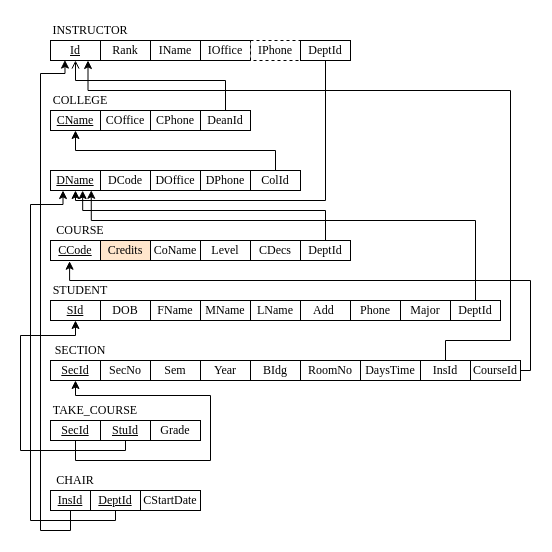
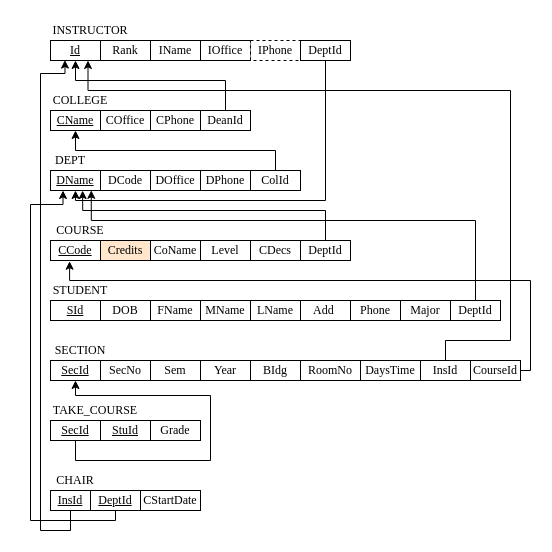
edge "DeanId" -> "Id": arrowhead open -> classic
node "DEPT": added
edge "StuId" -> "SId": removed
